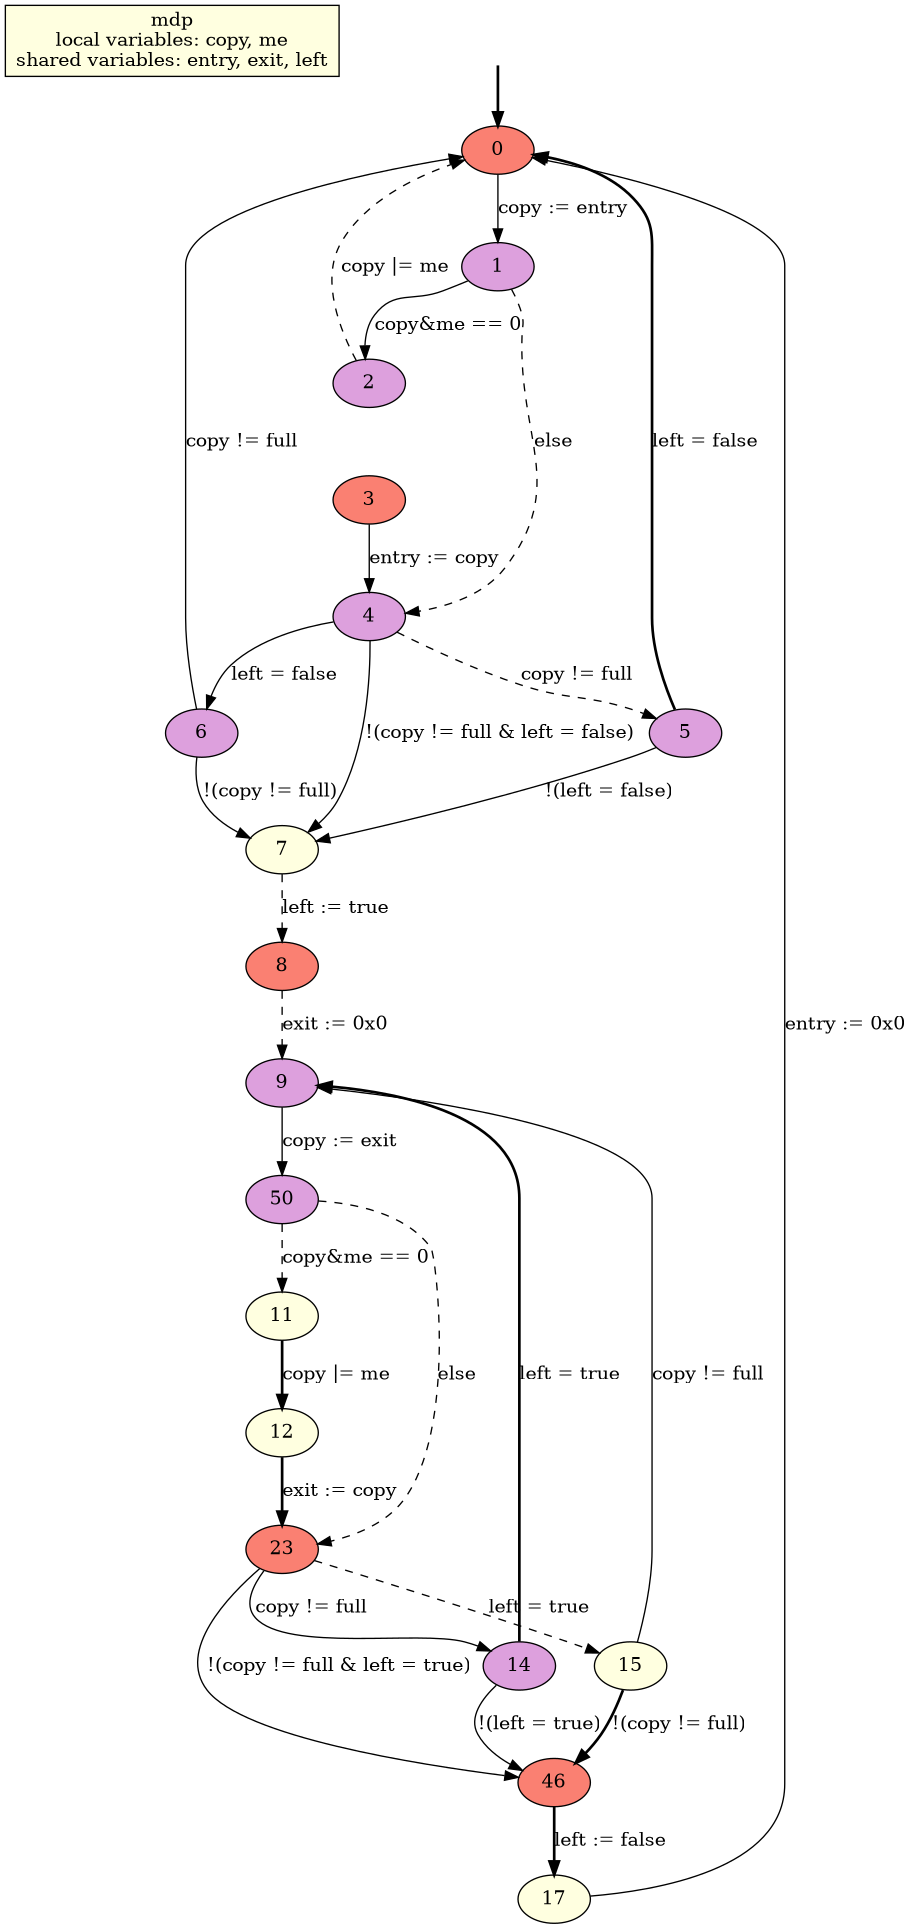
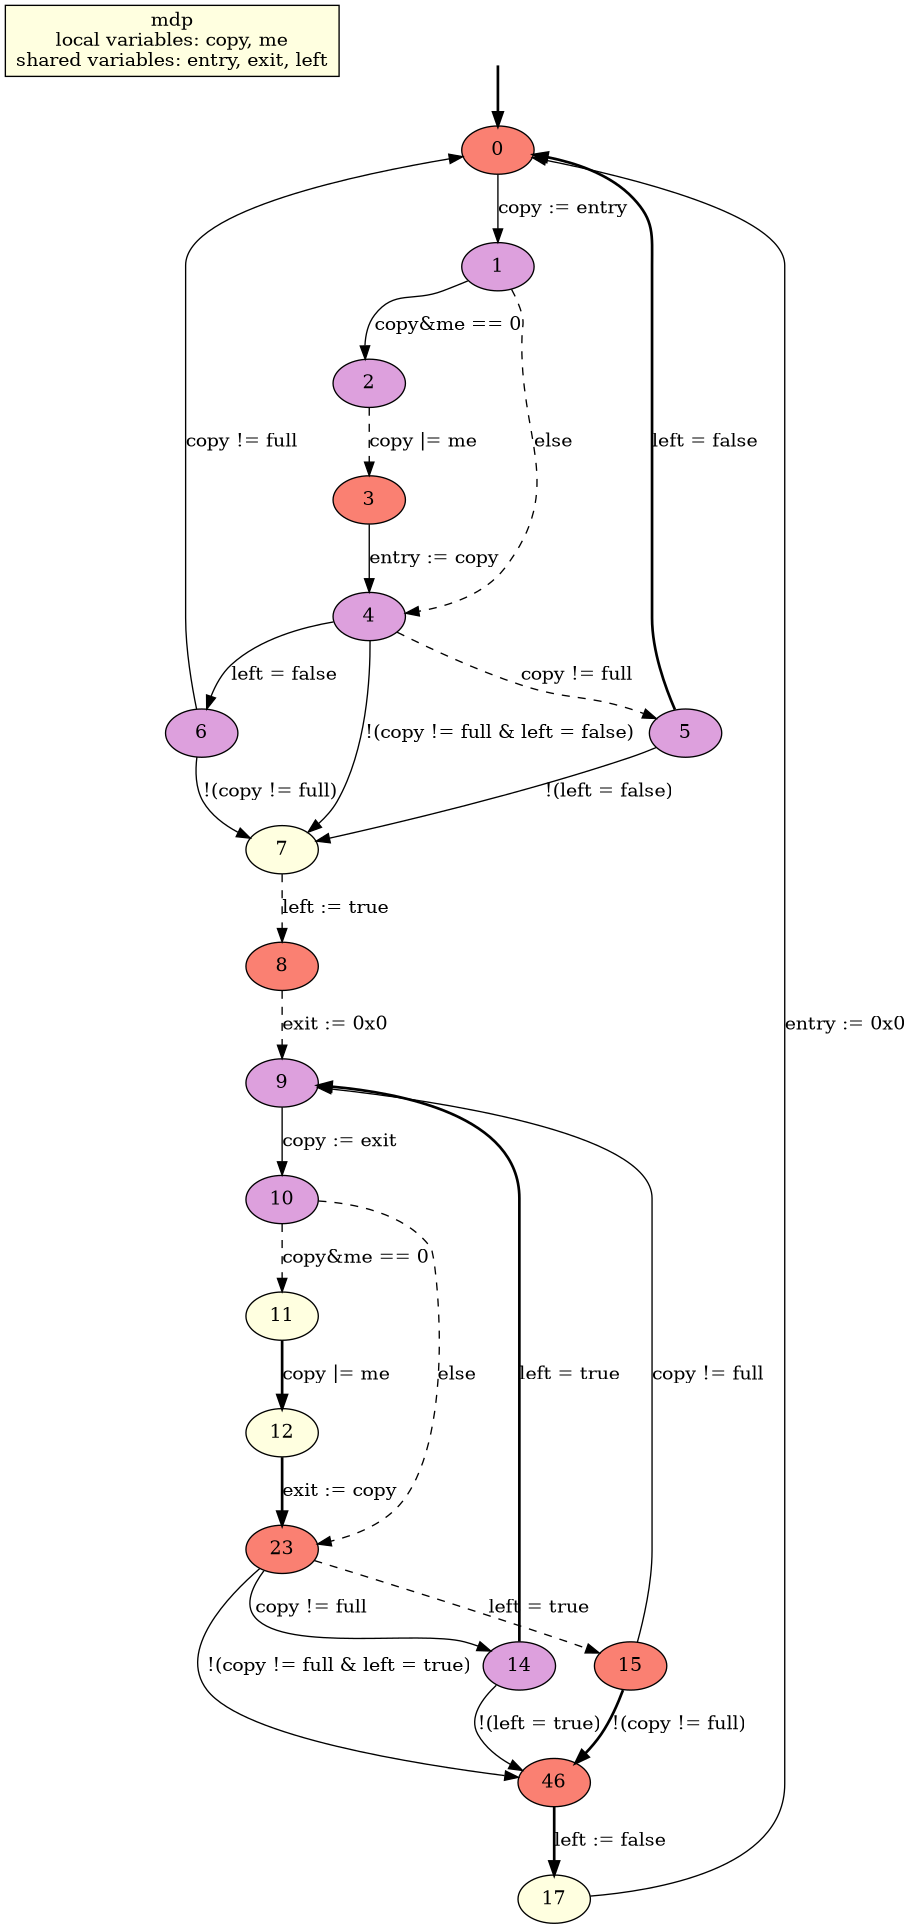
edge "2" -> "0": now "2" -> "3"
node "50": label "50" -> "10"
node "15": fillcolor lightyellow -> salmon
